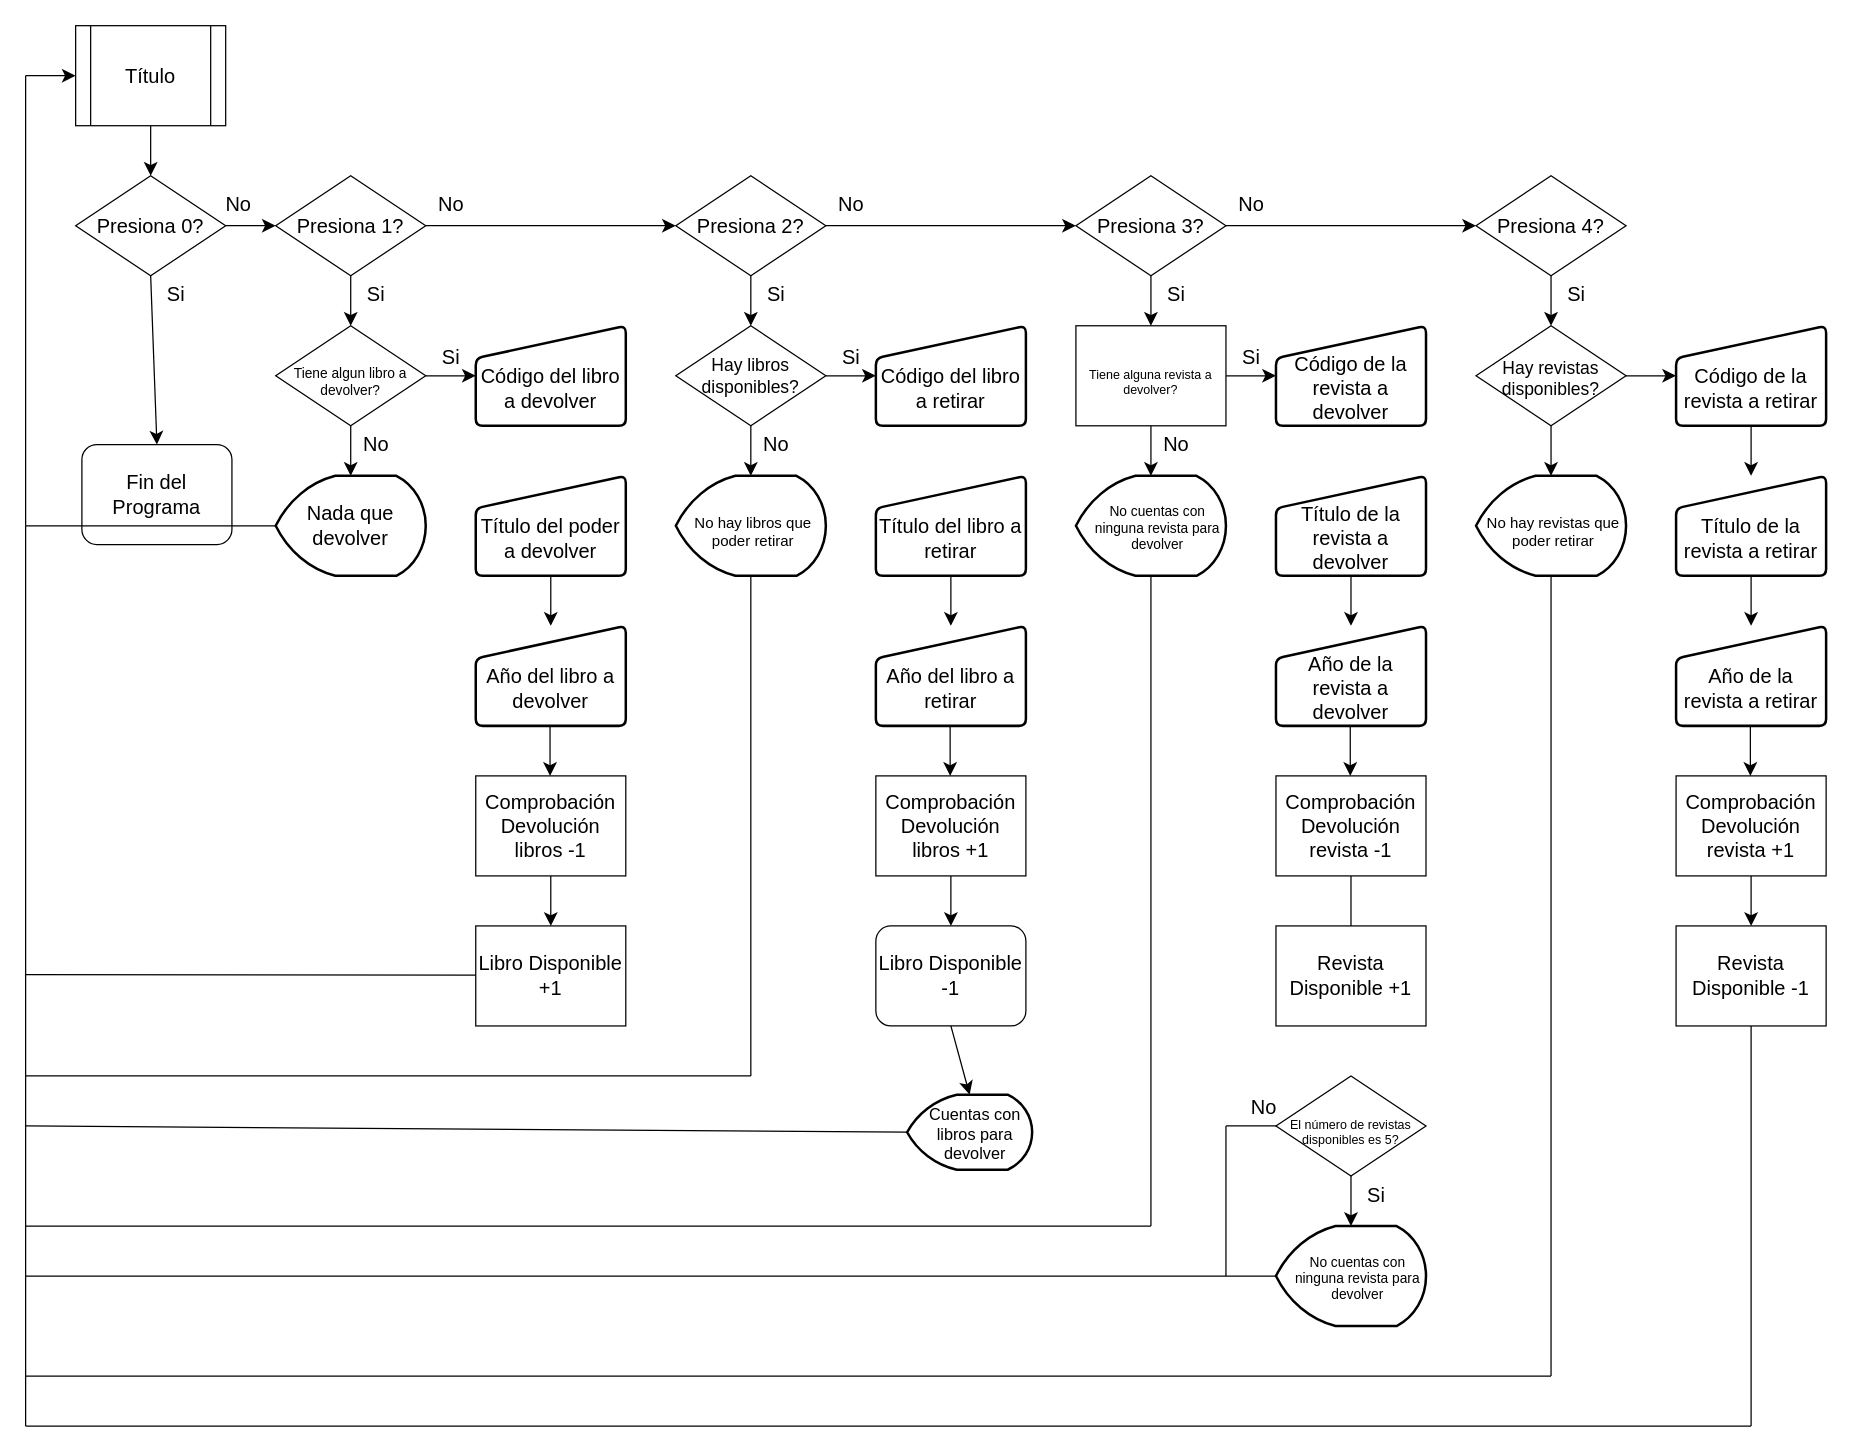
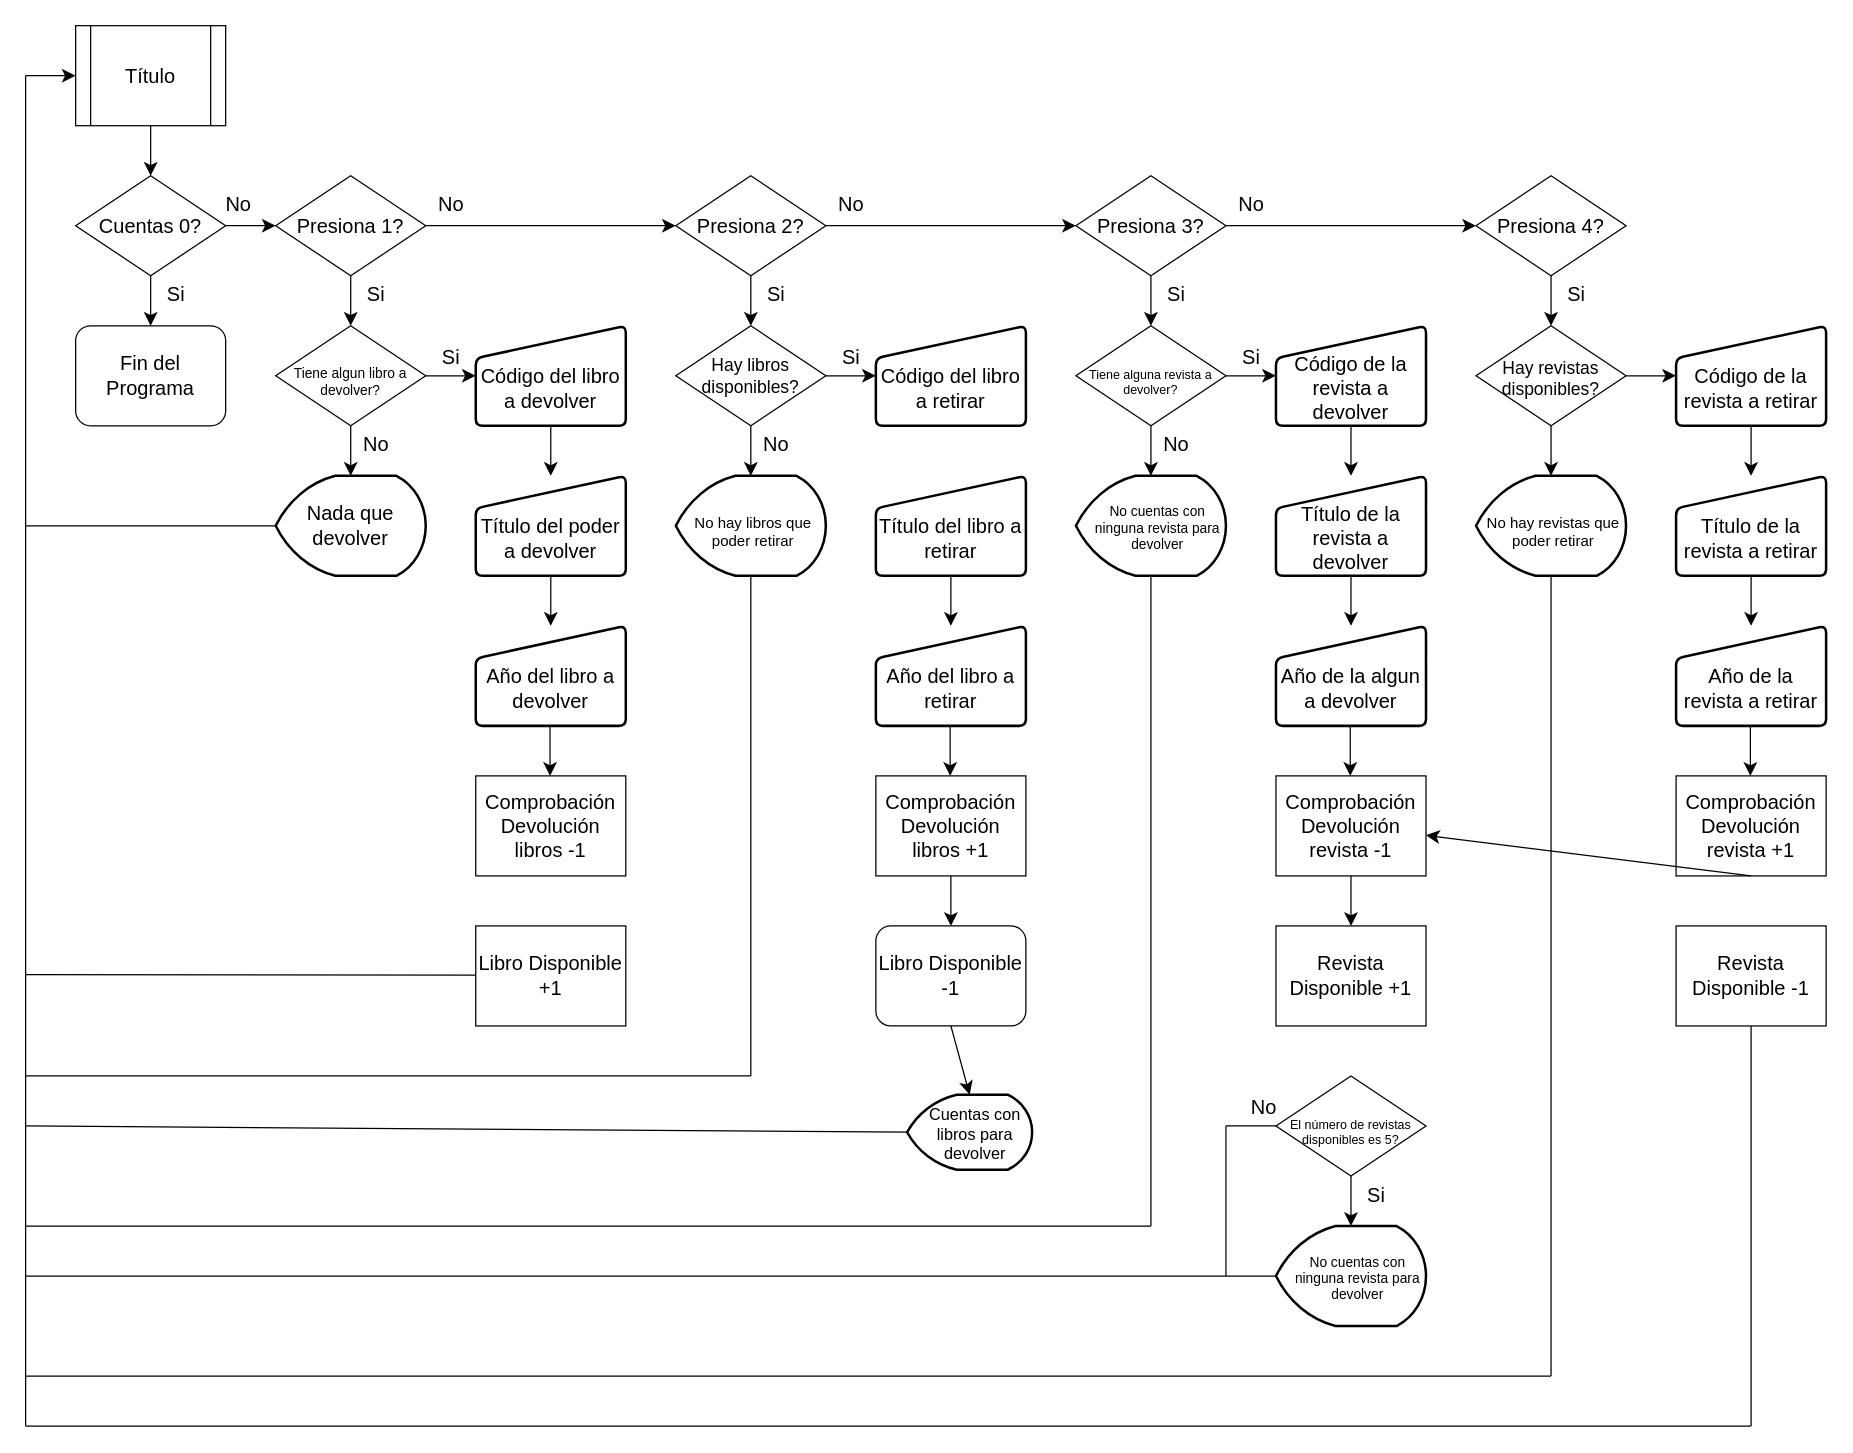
node "Presiona 0?": label "Presiona 0?" -> "Cuentas 0?"
node "Tiene alguna revista a devolver?": shape rectangle -> diamond
edge "Código del libro a devolver" -> "Título del poder a devolver": added
edge "Código de la revista a devolver" -> "Título de la revista a devolver": added
node "Fin del Programa": moved (157, 494) -> (151, 376)
node "Año de la revista a devolver": label "Año de la revista a devolver" -> "Año de la algun a devolver"
edge "Comprobación Devolución libros -1" -> "Libro Disponible +1": removed
edge "Comprobación Devolución revista +1" -> "Revista Disponible -1": now "Comprobación Devolución revista +1" -> "Comprobación Devolución revista -1"
edge "Comprobación Devolución revista -1" -- "Revista Disponible +1": arrowhead none -> classic
